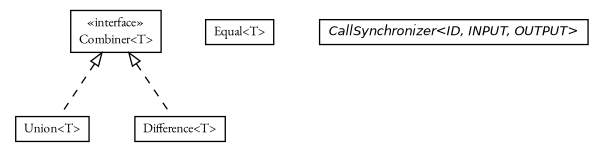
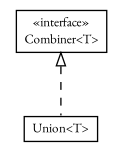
node "Equal<T>": removed
node "CallSynchronizer<ID, INPUT, OUTPUT>": removed
node "Difference<T>": removed
